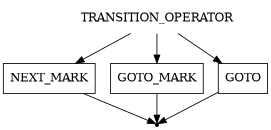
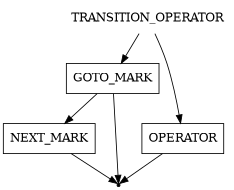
edge "TRANSITION_OPERATOR" -> "NEXT_MARK": now "GOTO_MARK" -> "NEXT_MARK"
node "GOTO": label "GOTO" -> "OPERATOR"
